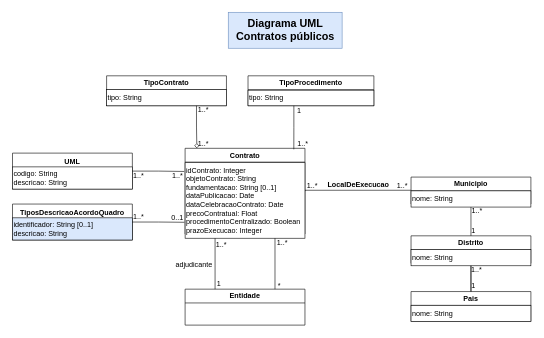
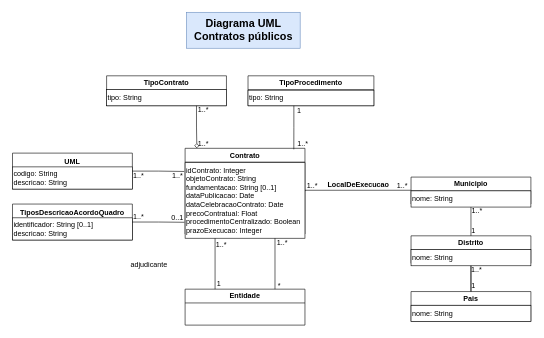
node "Diagrama UML Contratos públicos": moved (285, 30) -> (243, 30)
node "identificador: String [0..1] descricao: String": fillcolor #dae8fc -> #ffffff
node "adjudicante": moved (194, 266) -> (149, 266)
